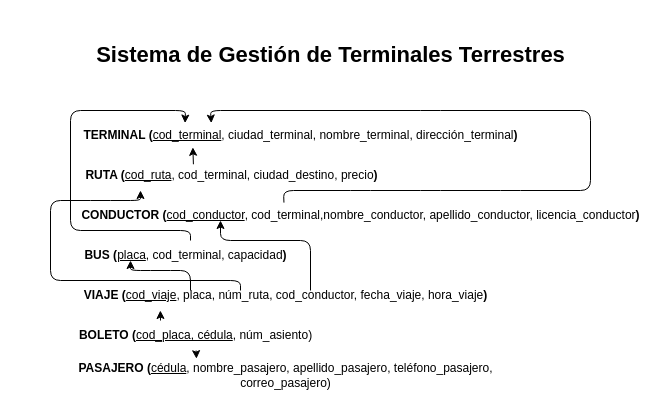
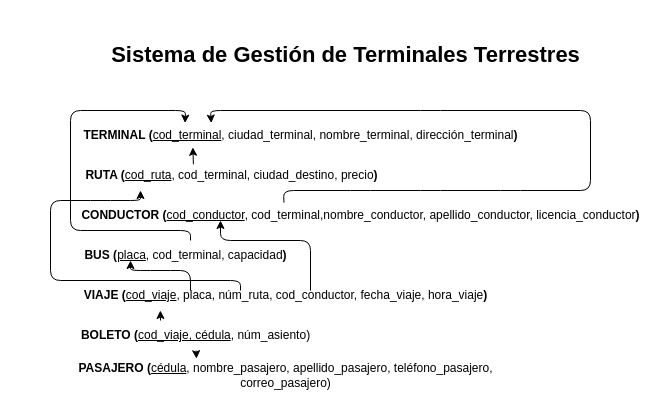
node "Sistema de Gestión de Terminales Terrestres": moved (331, 56) -> (346, 56)
node "BOLETO (cod_placa, cédula, núm_asiento)": label "BOLETO (cod_placa, cédula, núm_asiento)" -> "BOLETO (cod_viaje, cédula, núm_asiento)"
